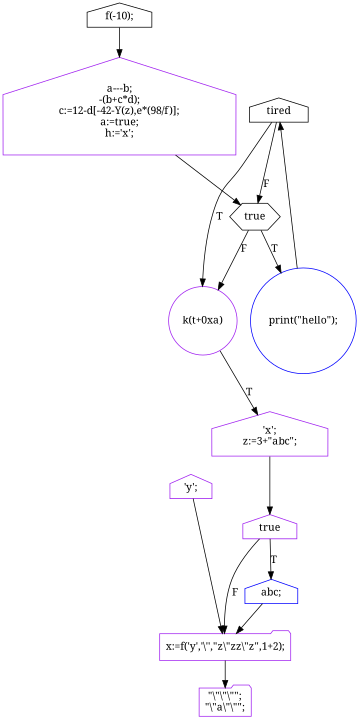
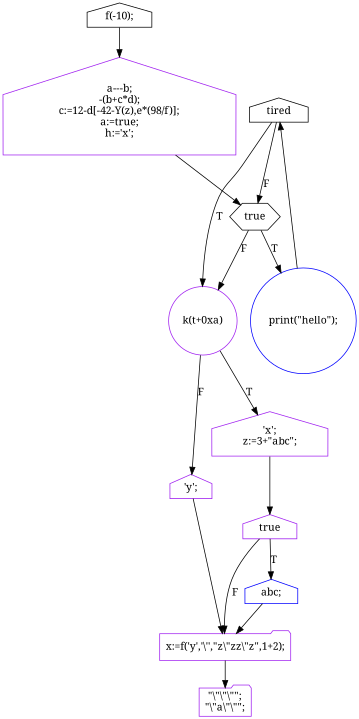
edge "k(t+0xa)" -> "'y';": added, label "F"
